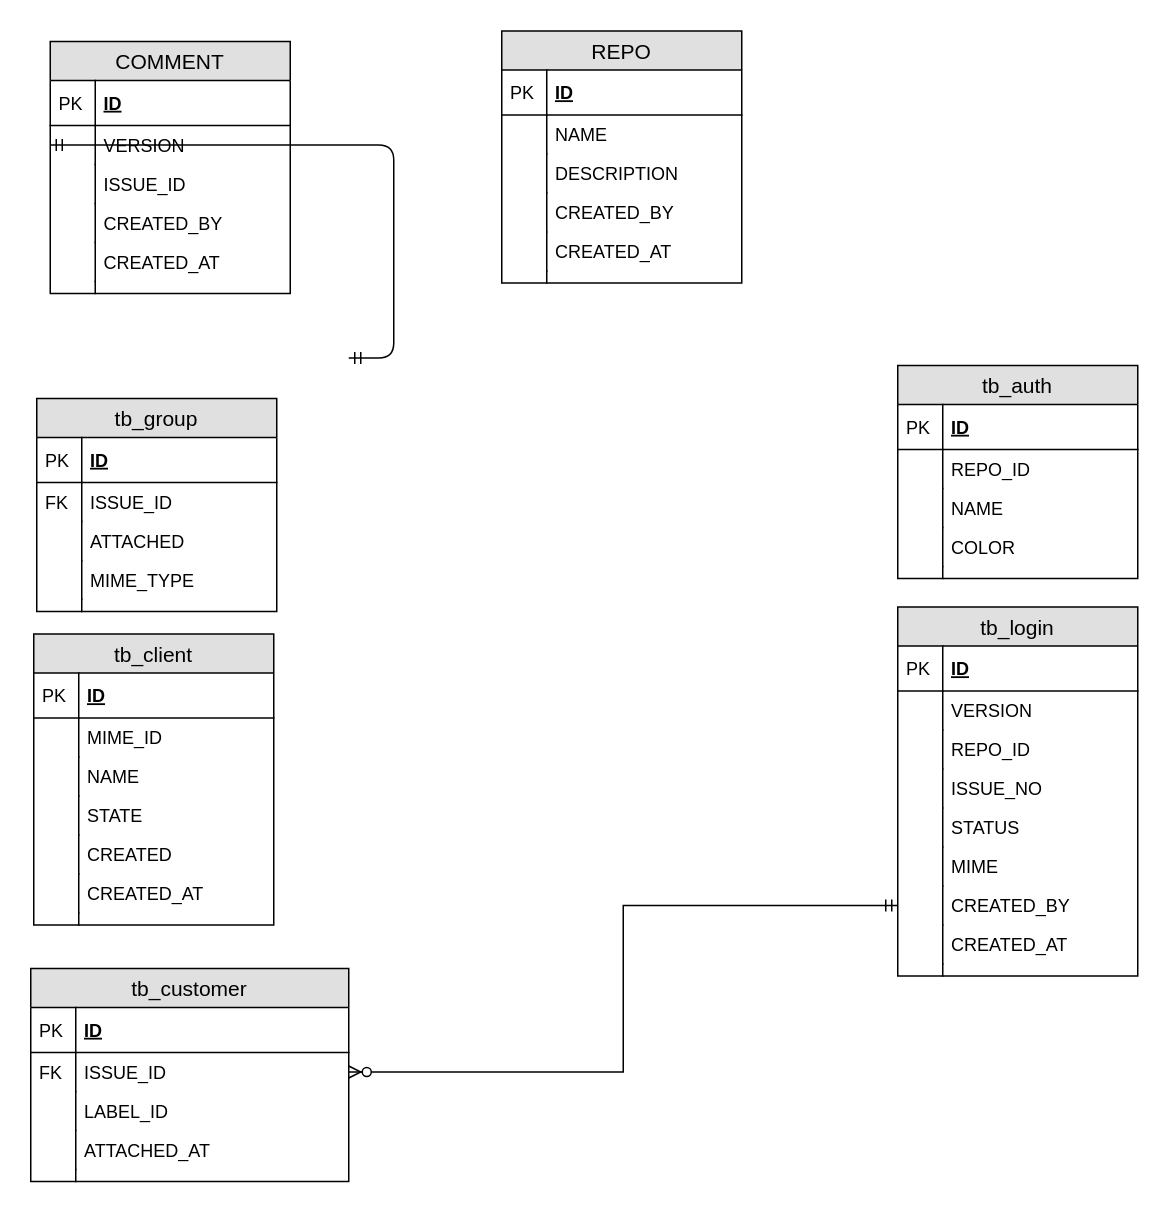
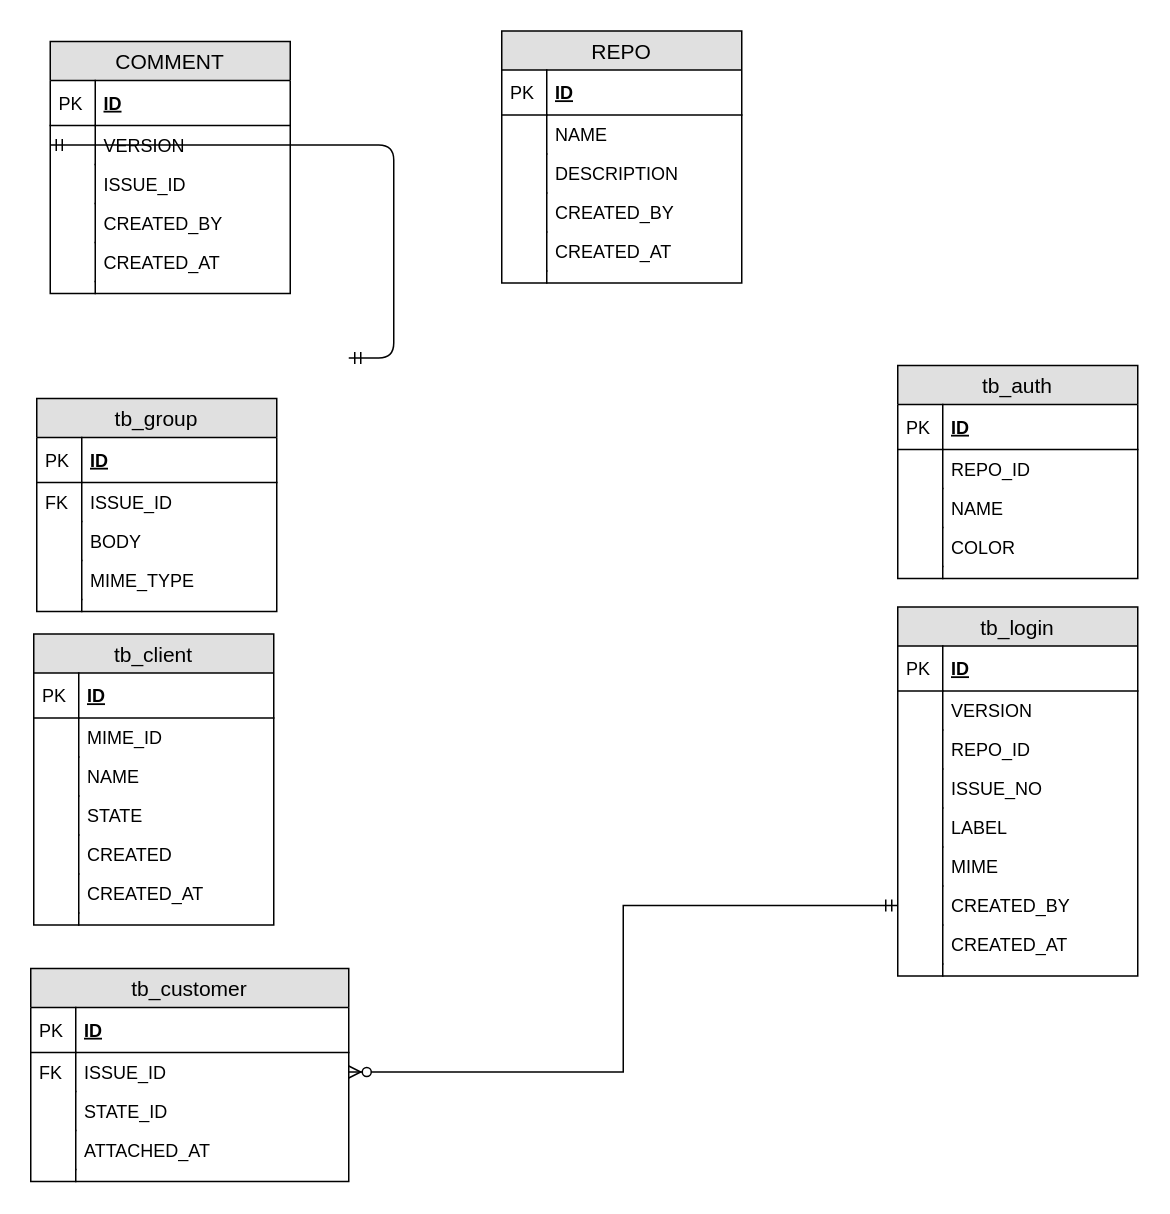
node "ATTACHED": label "ATTACHED" -> "BODY"
node "STATUS": label "STATUS" -> "LABEL"
node "LABEL_ID": label "LABEL_ID" -> "STATE_ID"
